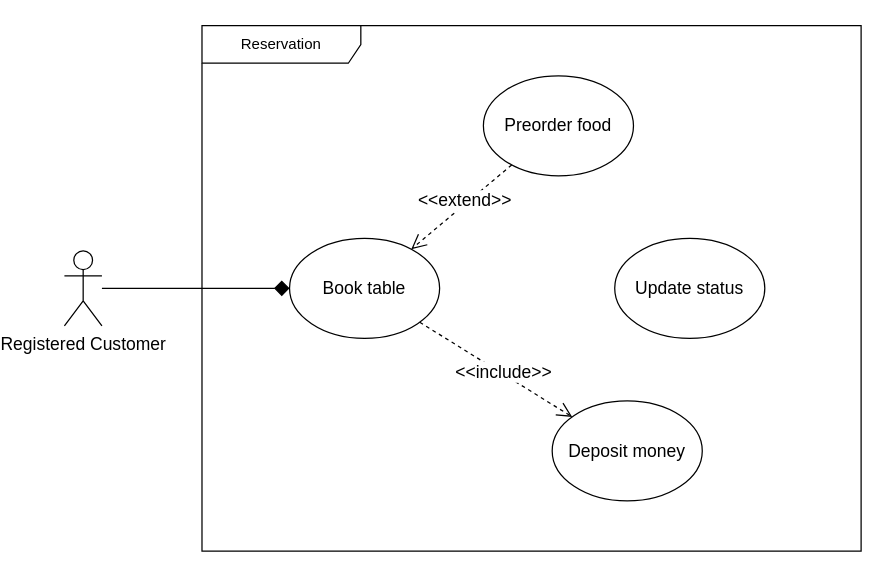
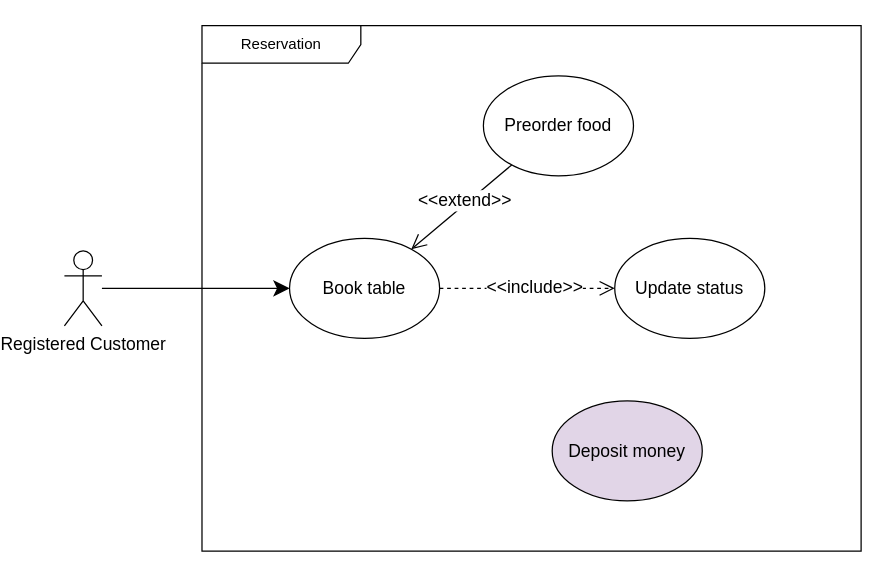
edge "Preorder food" -> "Book table": style dashed -> solid
edge "Registered Customer" -> "Book table": arrowhead diamond -> classic
edge "Book table" -> "Deposit money": now "Book table" -> "Update status"
node "Deposit money": fillcolor #ffffff -> #e1d5e7
